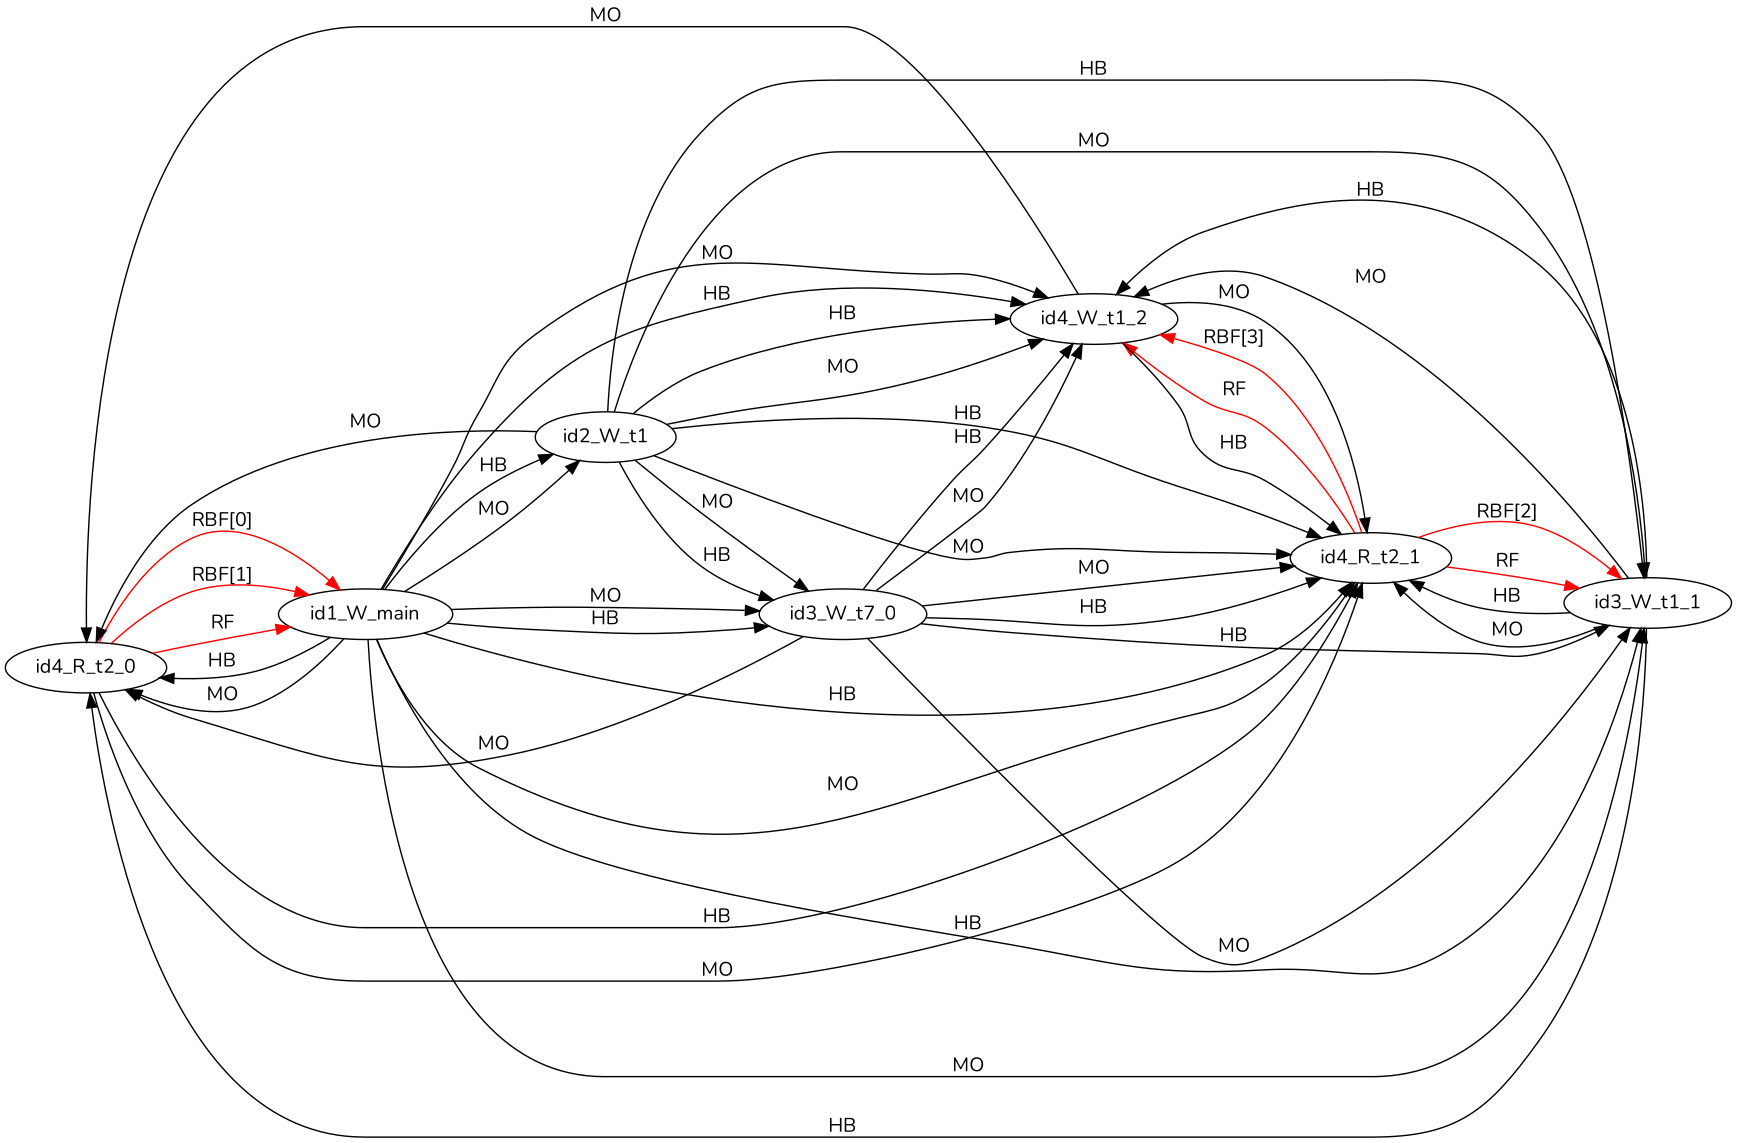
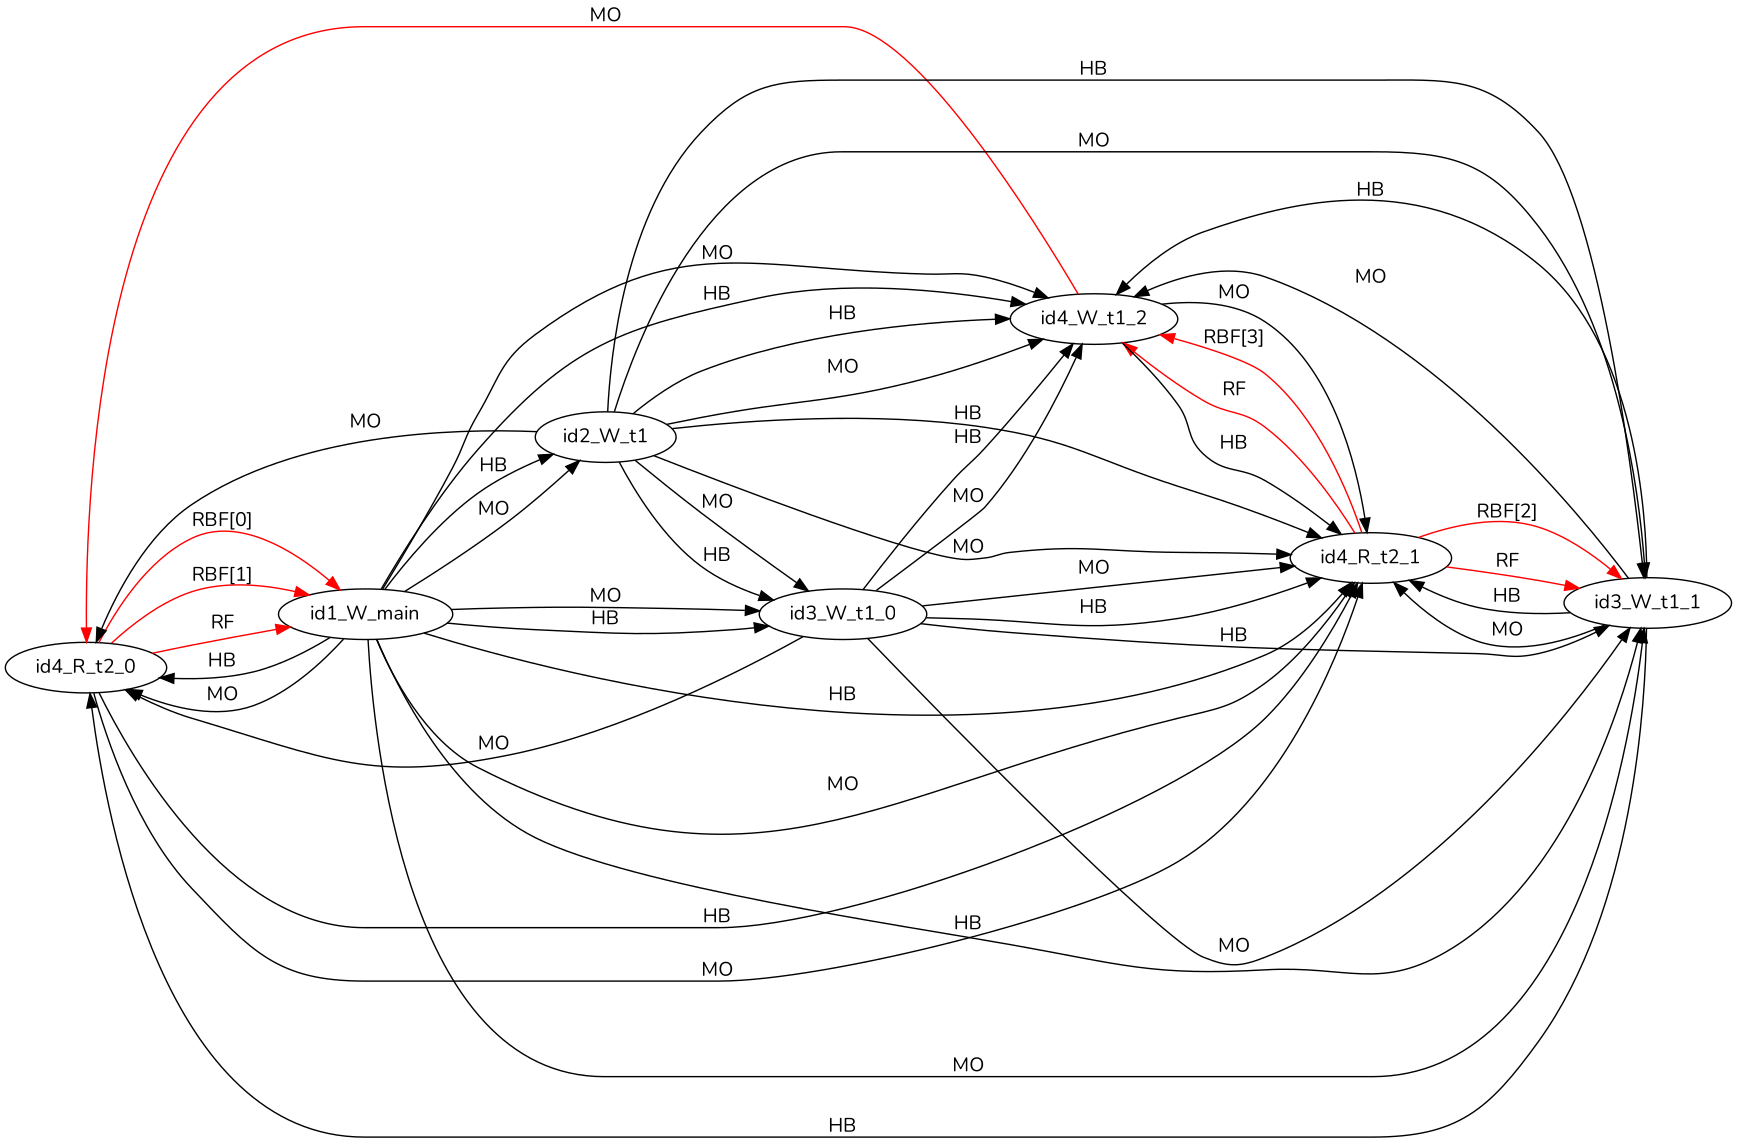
edge "id4_W_t1_2" -> "id4_R_t2_0": color black -> red
node "id3_W_t7_0": label "id3_W_t7_0" -> "id3_W_t1_0"
